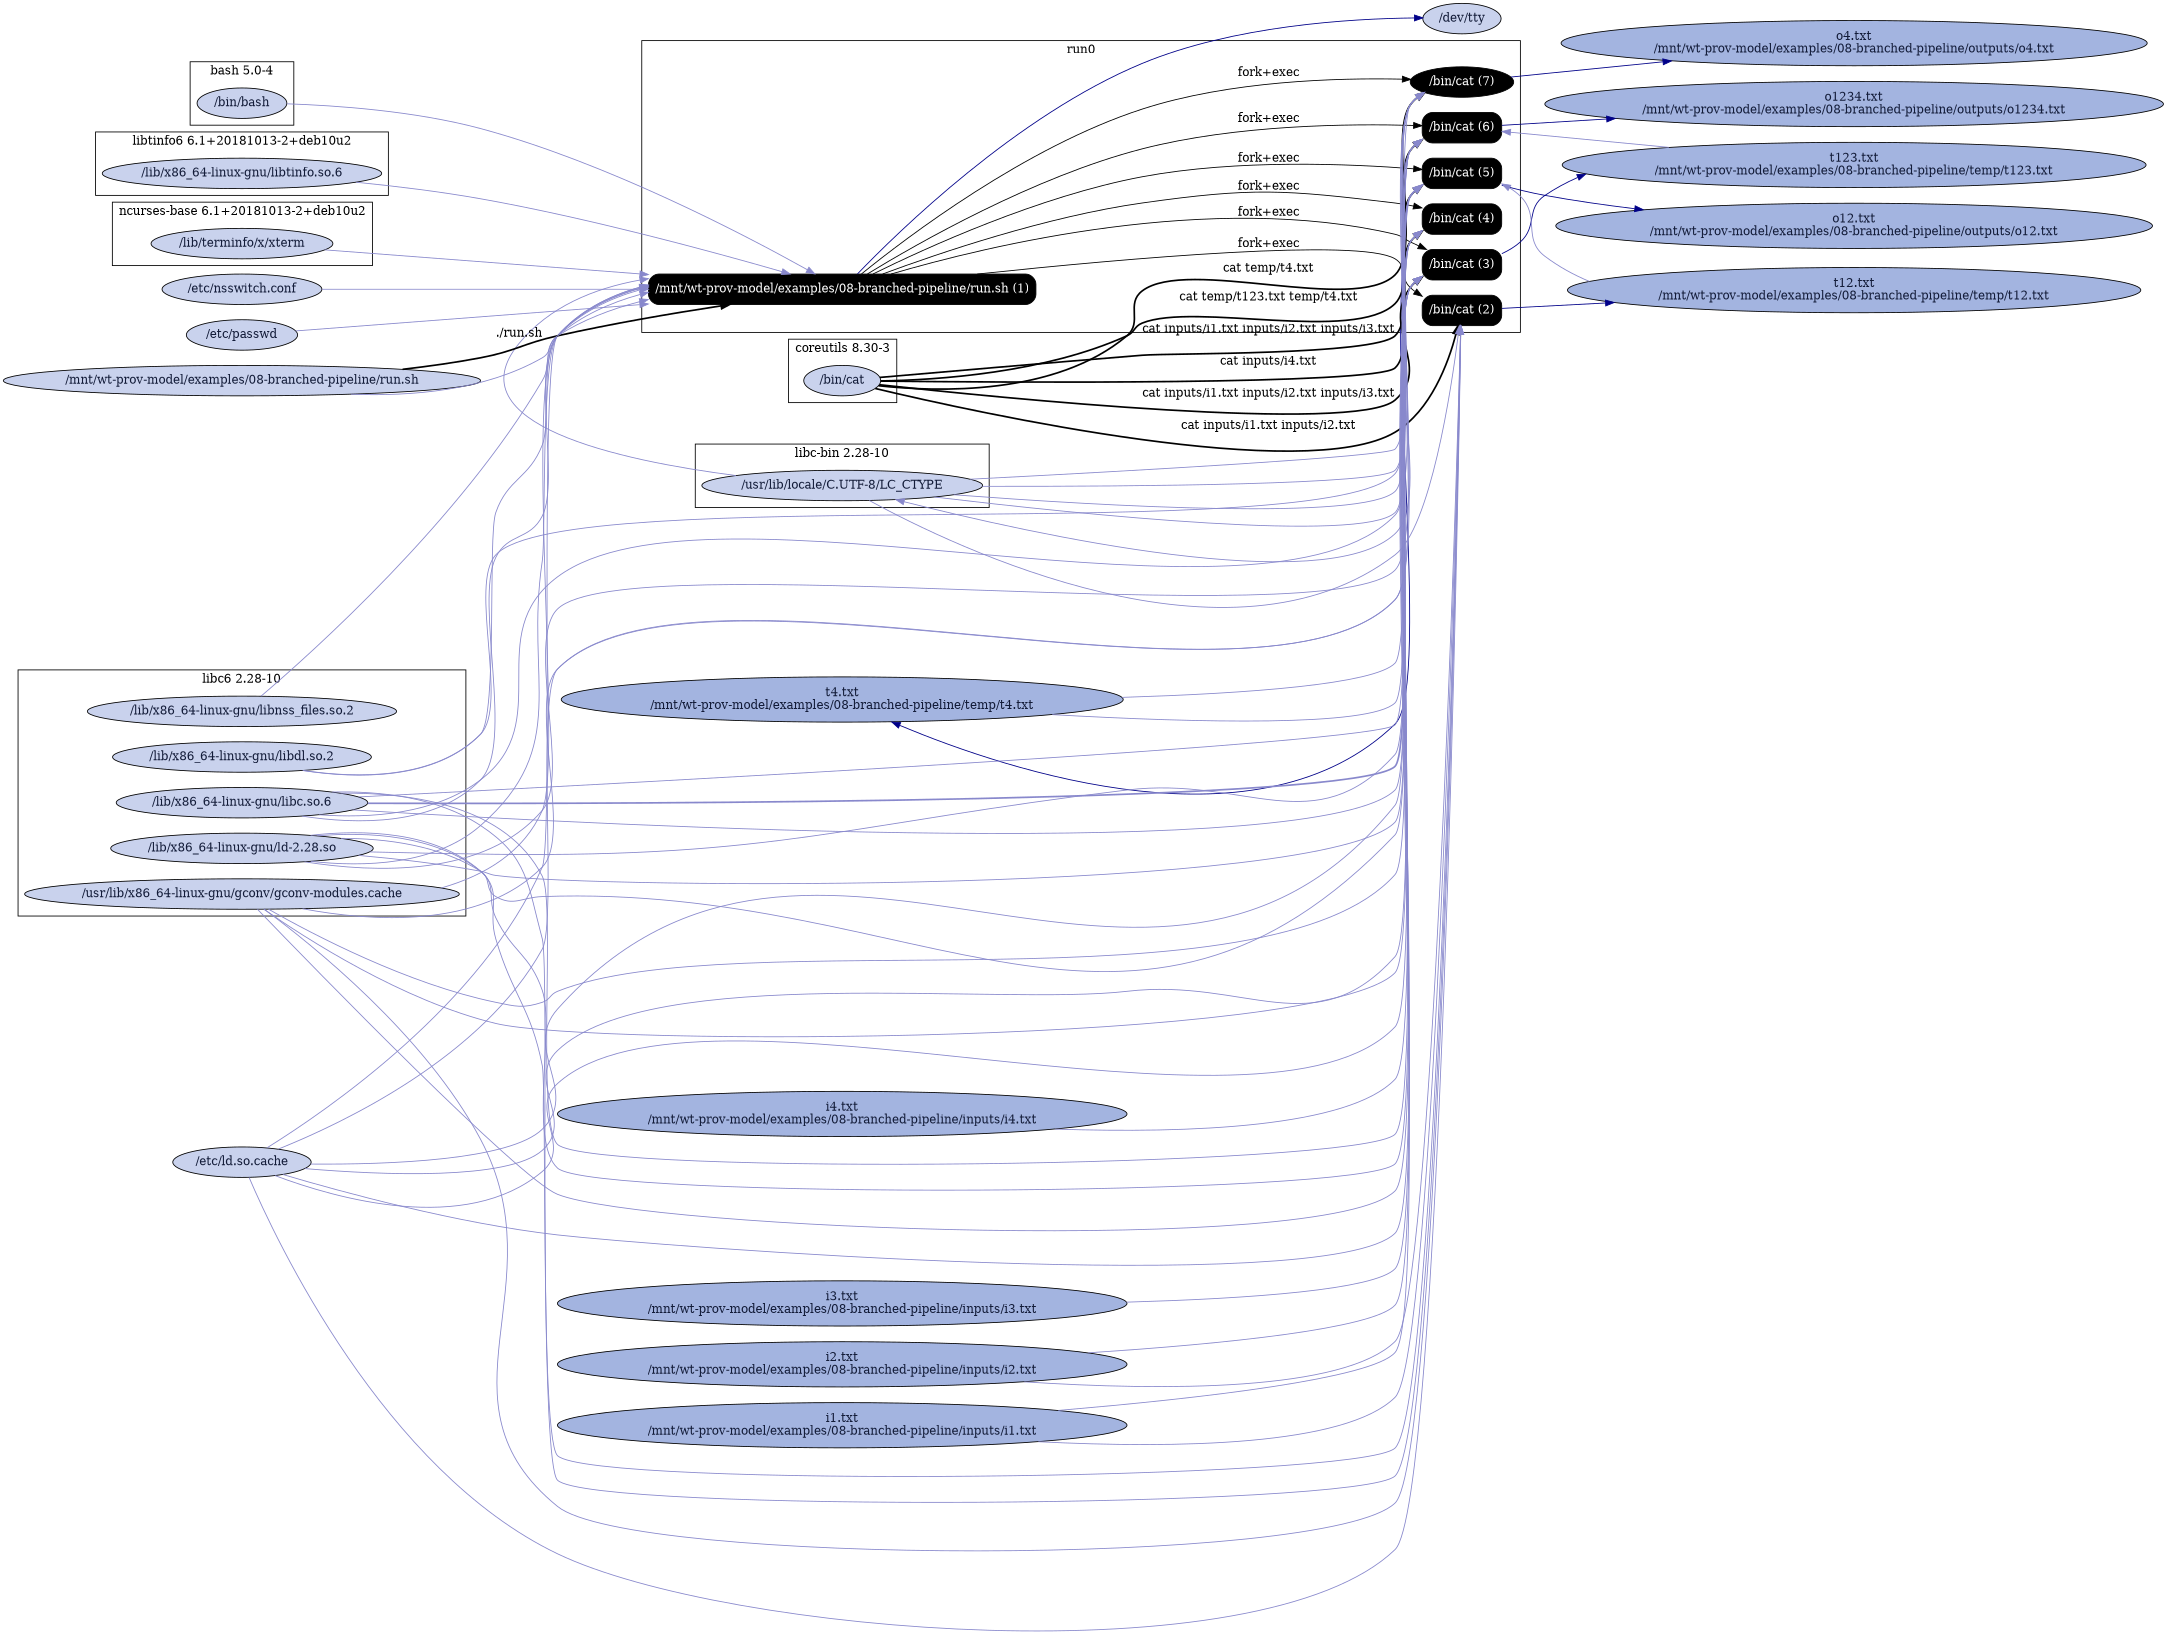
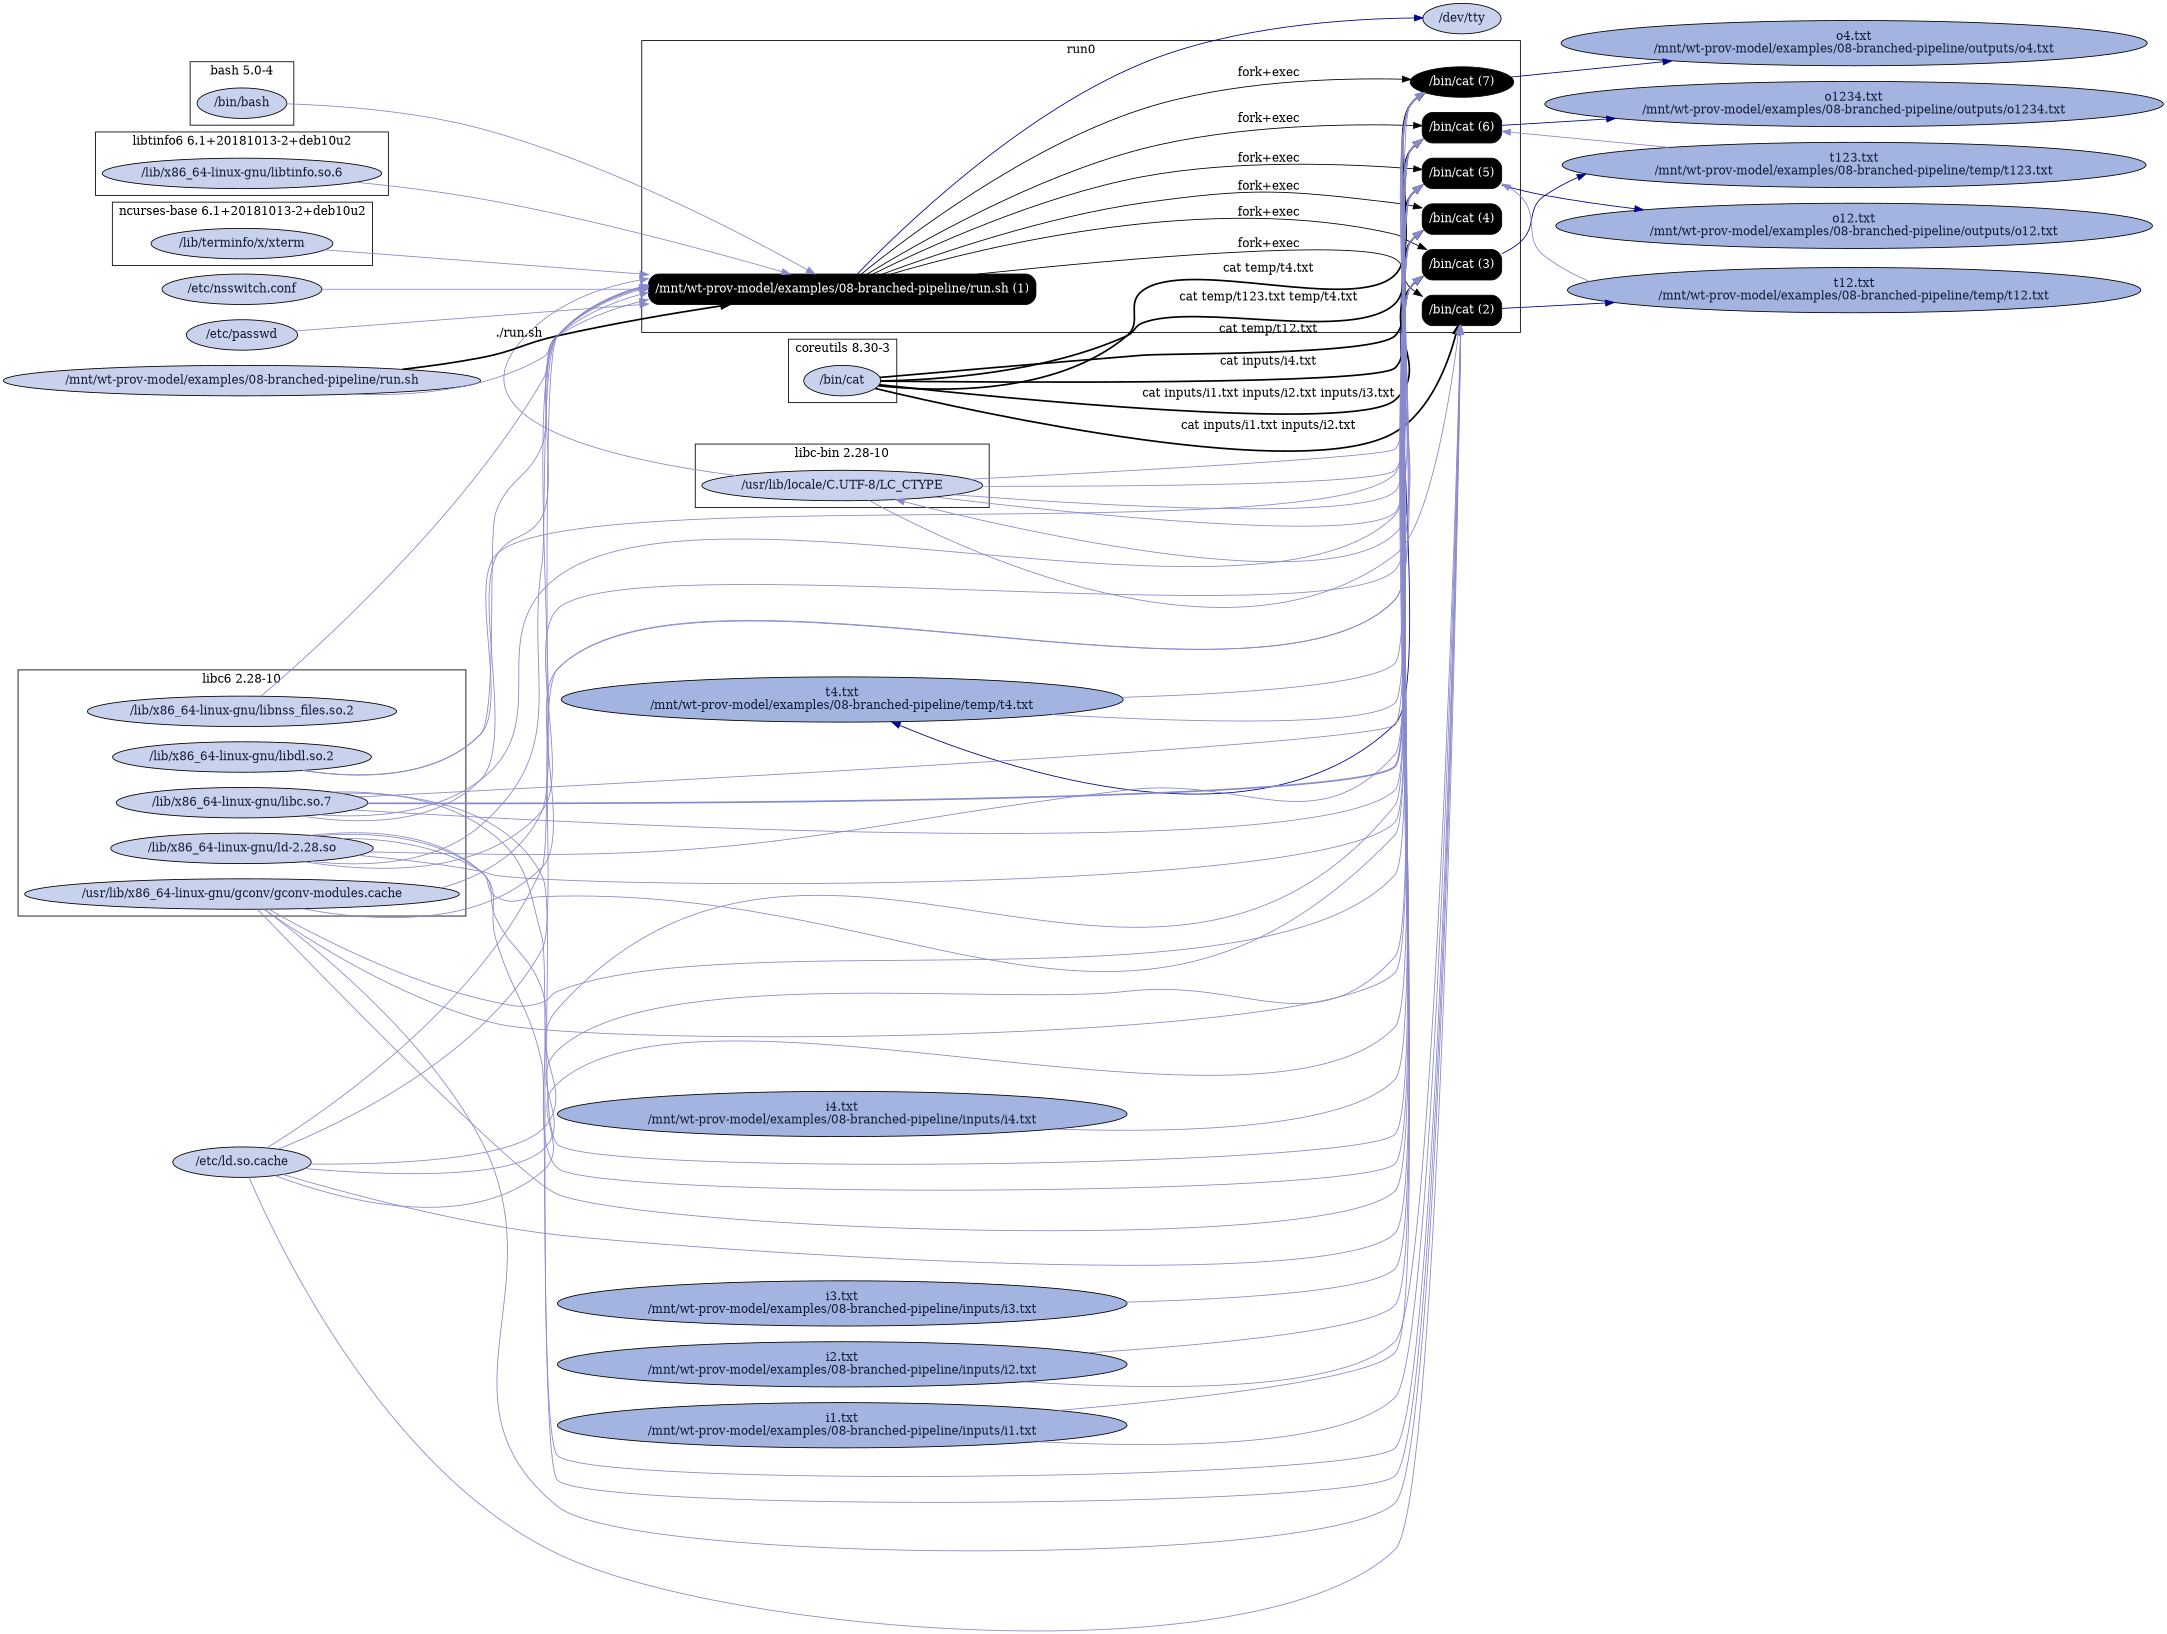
edge "/bin/cat" -> "/bin/cat (5)": label "cat inputs/i1.txt inputs/i2.txt inputs/i3.txt" -> "cat temp/t12.txt"
node "/lib/x86_64-linux-gnu/libc.so.6": label "/lib/x86_64-linux-gnu/libc.so.6" -> "/lib/x86_64-linux-gnu/libc.so.7"
